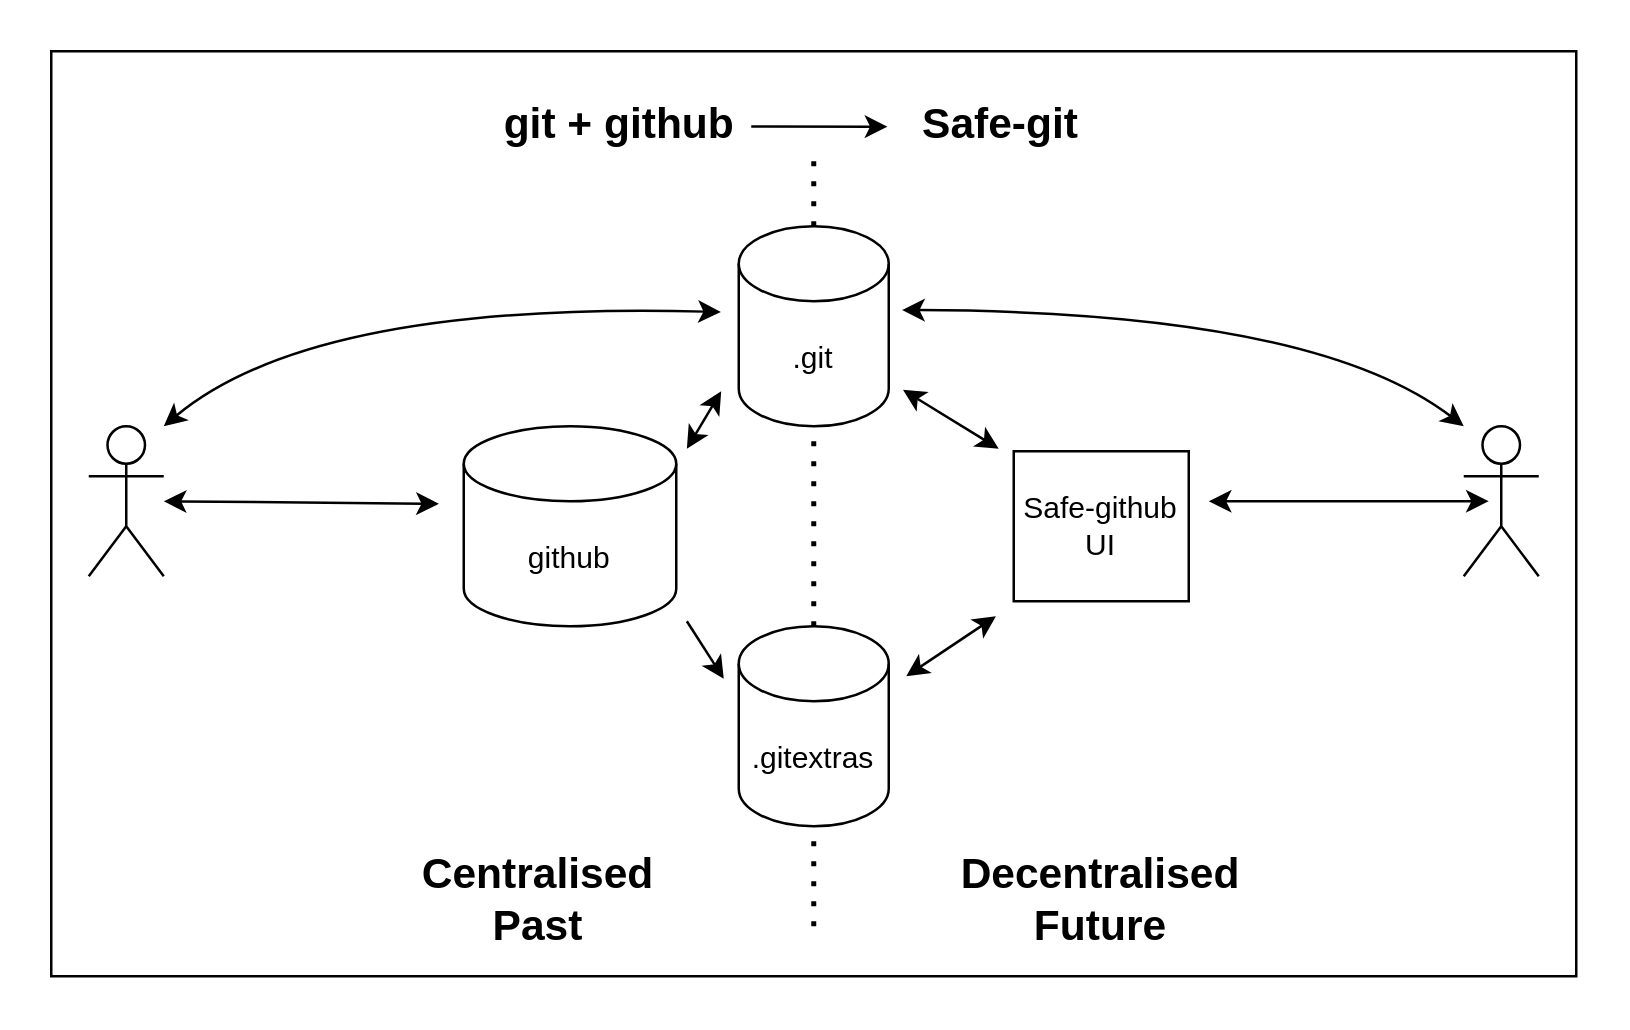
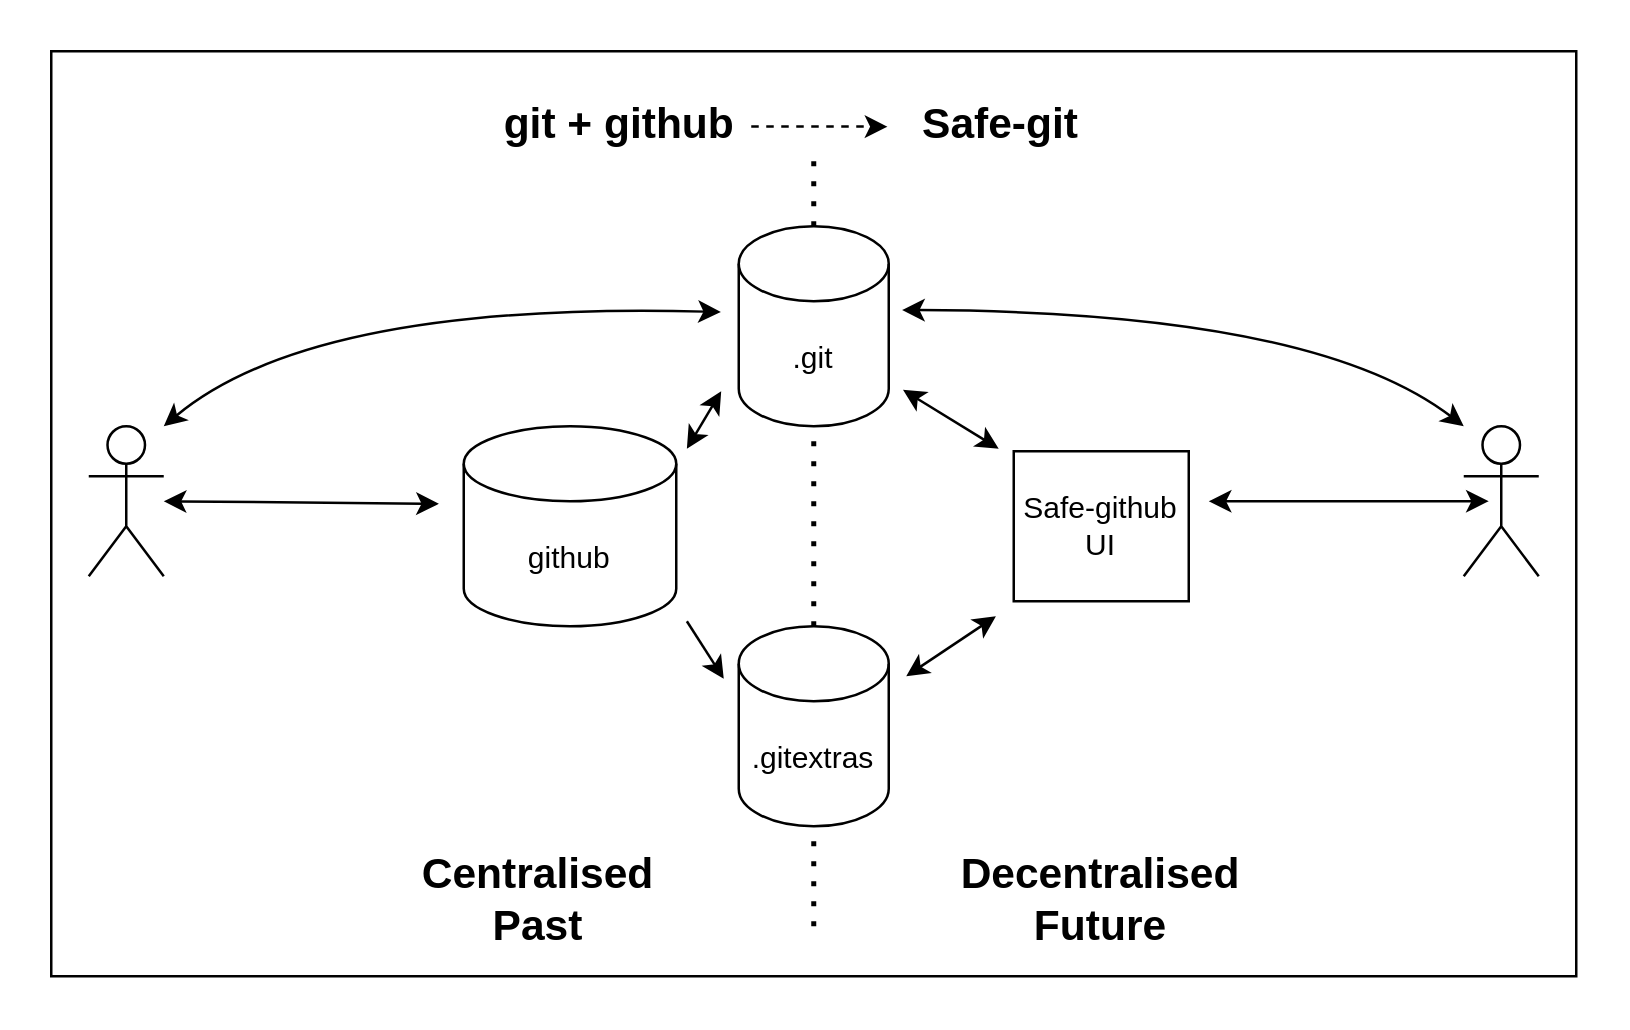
edge "git + github" -> "Safe-git": style solid -> dashed
